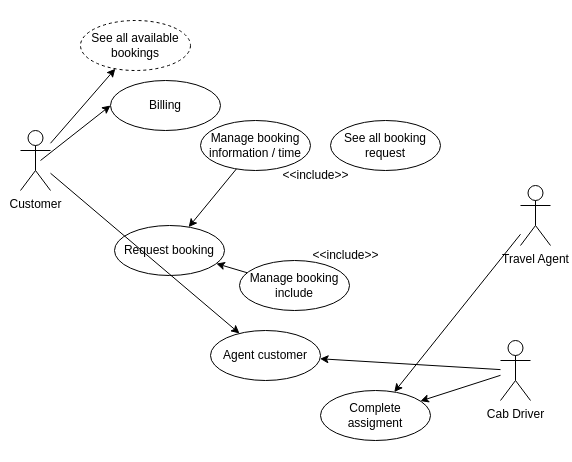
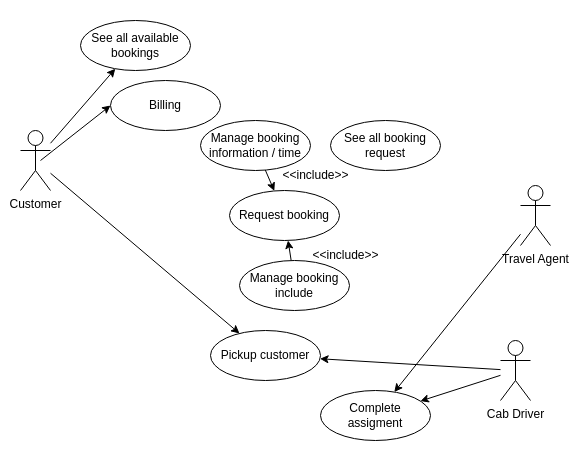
node "See all available bookings": style dashed -> solid
node "Request booking": moved (170, 251) -> (285, 216)
node "Agent customer": label "Agent customer" -> "Pickup customer"
